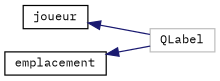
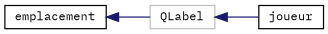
edge "QLabel" -> "joueur": reversed
